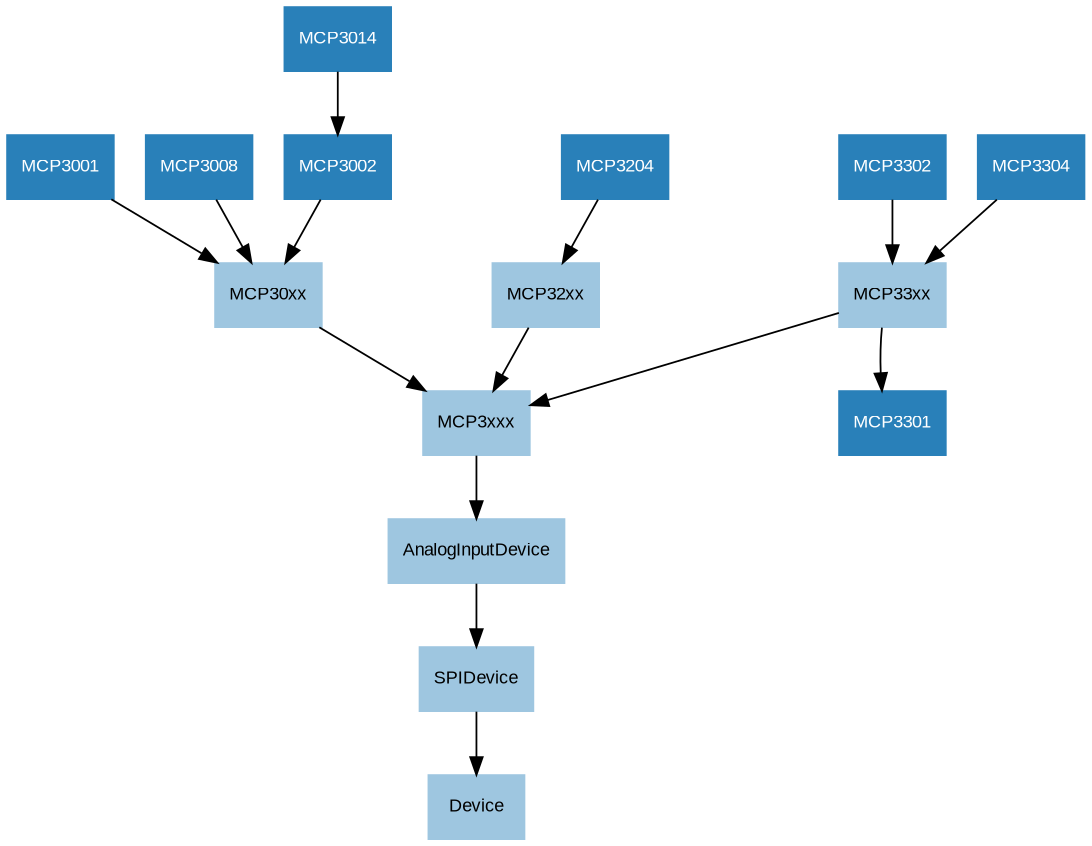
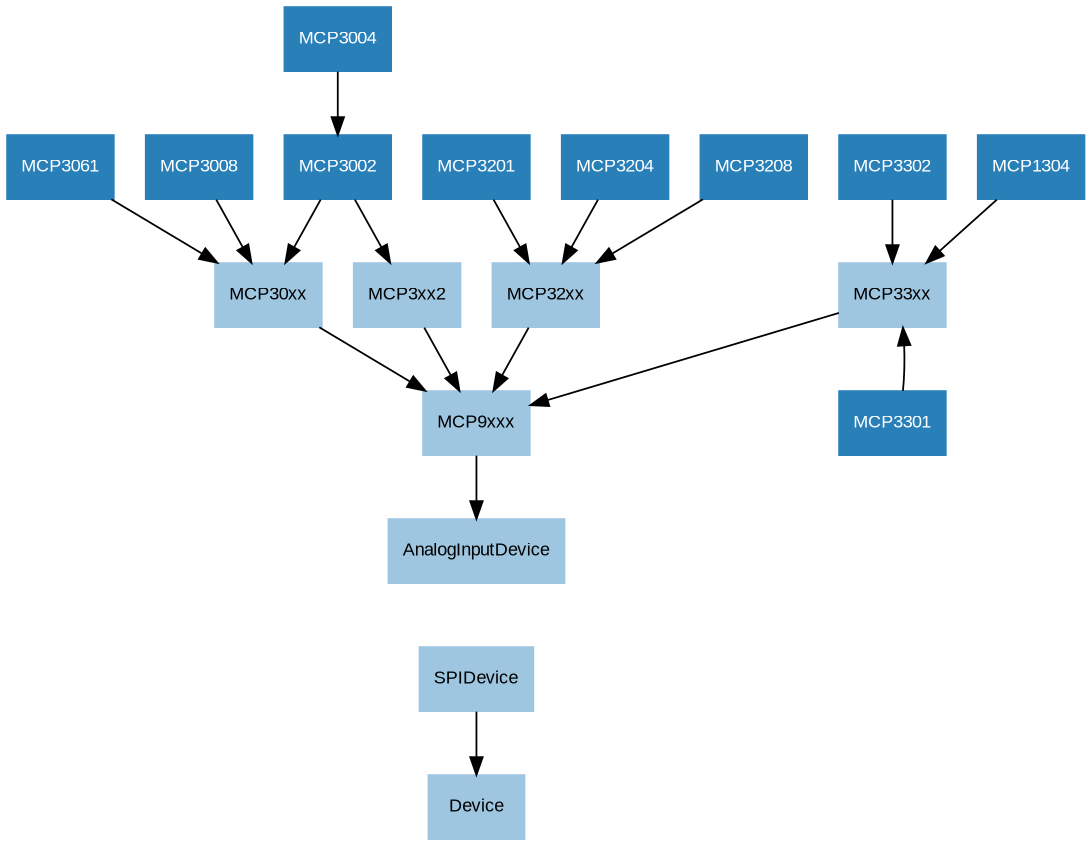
node "MCP3014": label "MCP3014" -> "MCP3004"
node "MCP3001": label "MCP3001" -> "MCP3061"
node "MCP3201": added
node "MCP3208": added
node "MCP3304": label "MCP3304" -> "MCP1304"
node "MCP3xx2": added
edge "MCP33xx" -> "MCP3301": reversed
node "MCP3xxx": label "MCP3xxx" -> "MCP9xxx"
edge "AnalogInputDevice" -> "SPIDevice": removed
